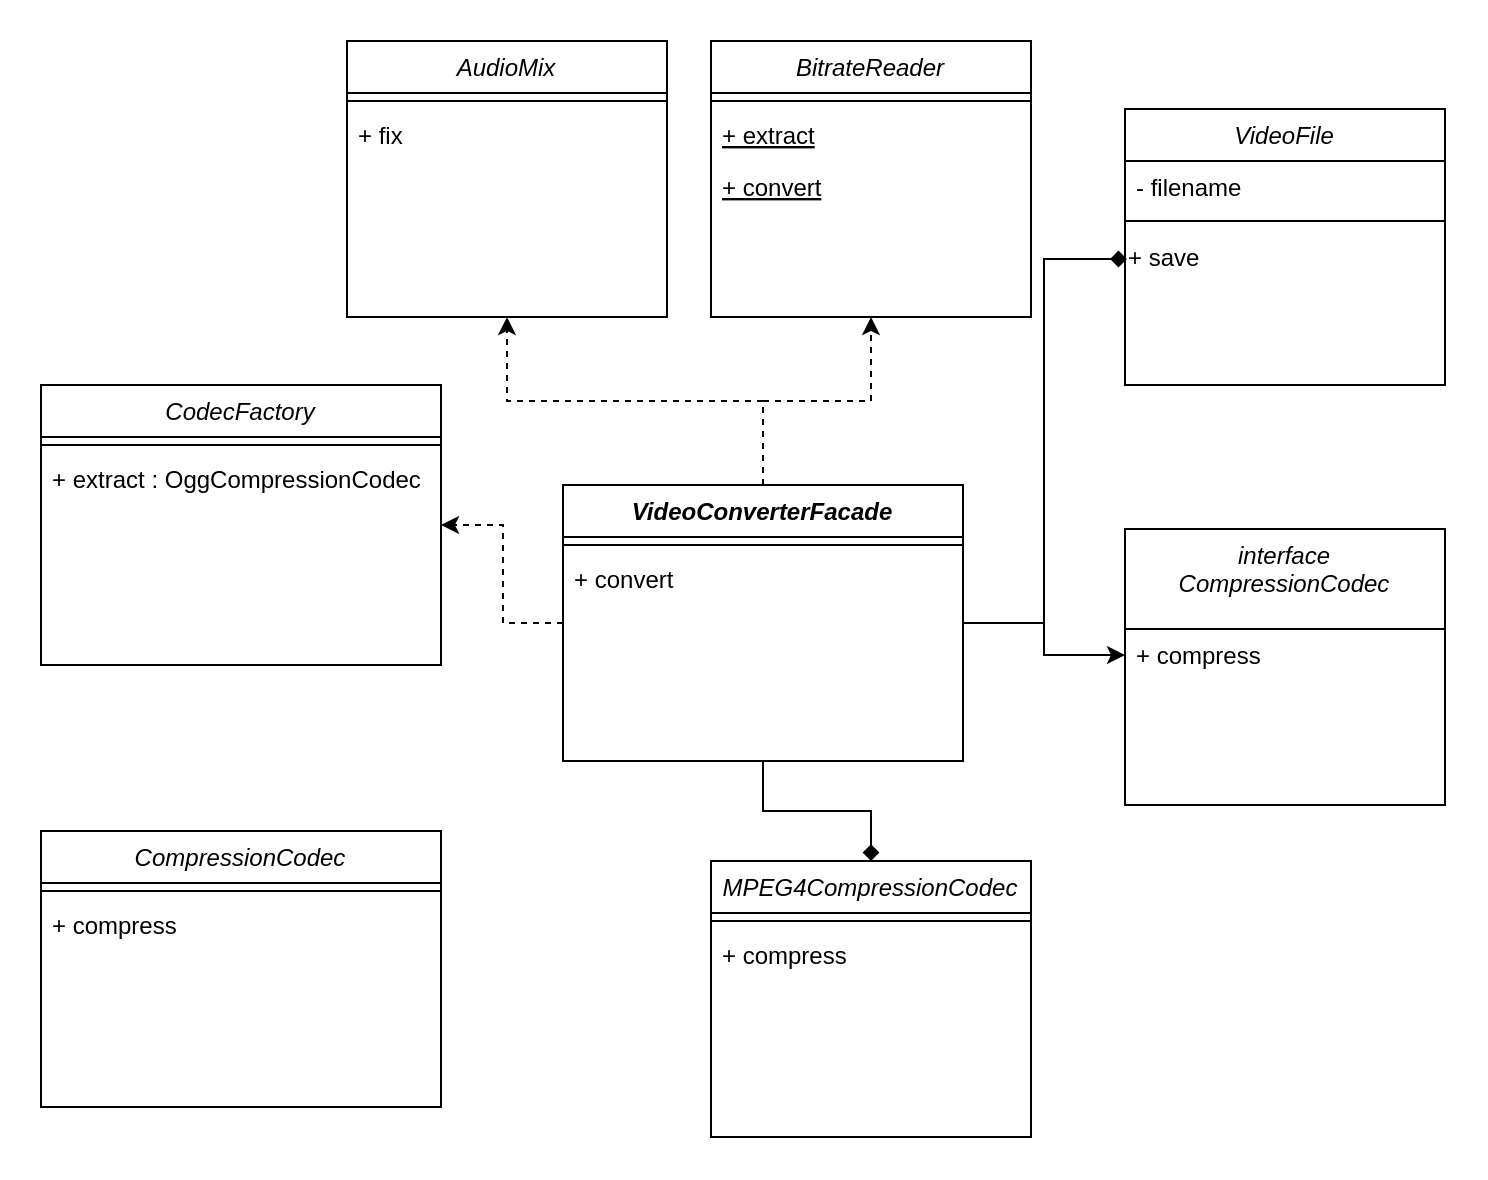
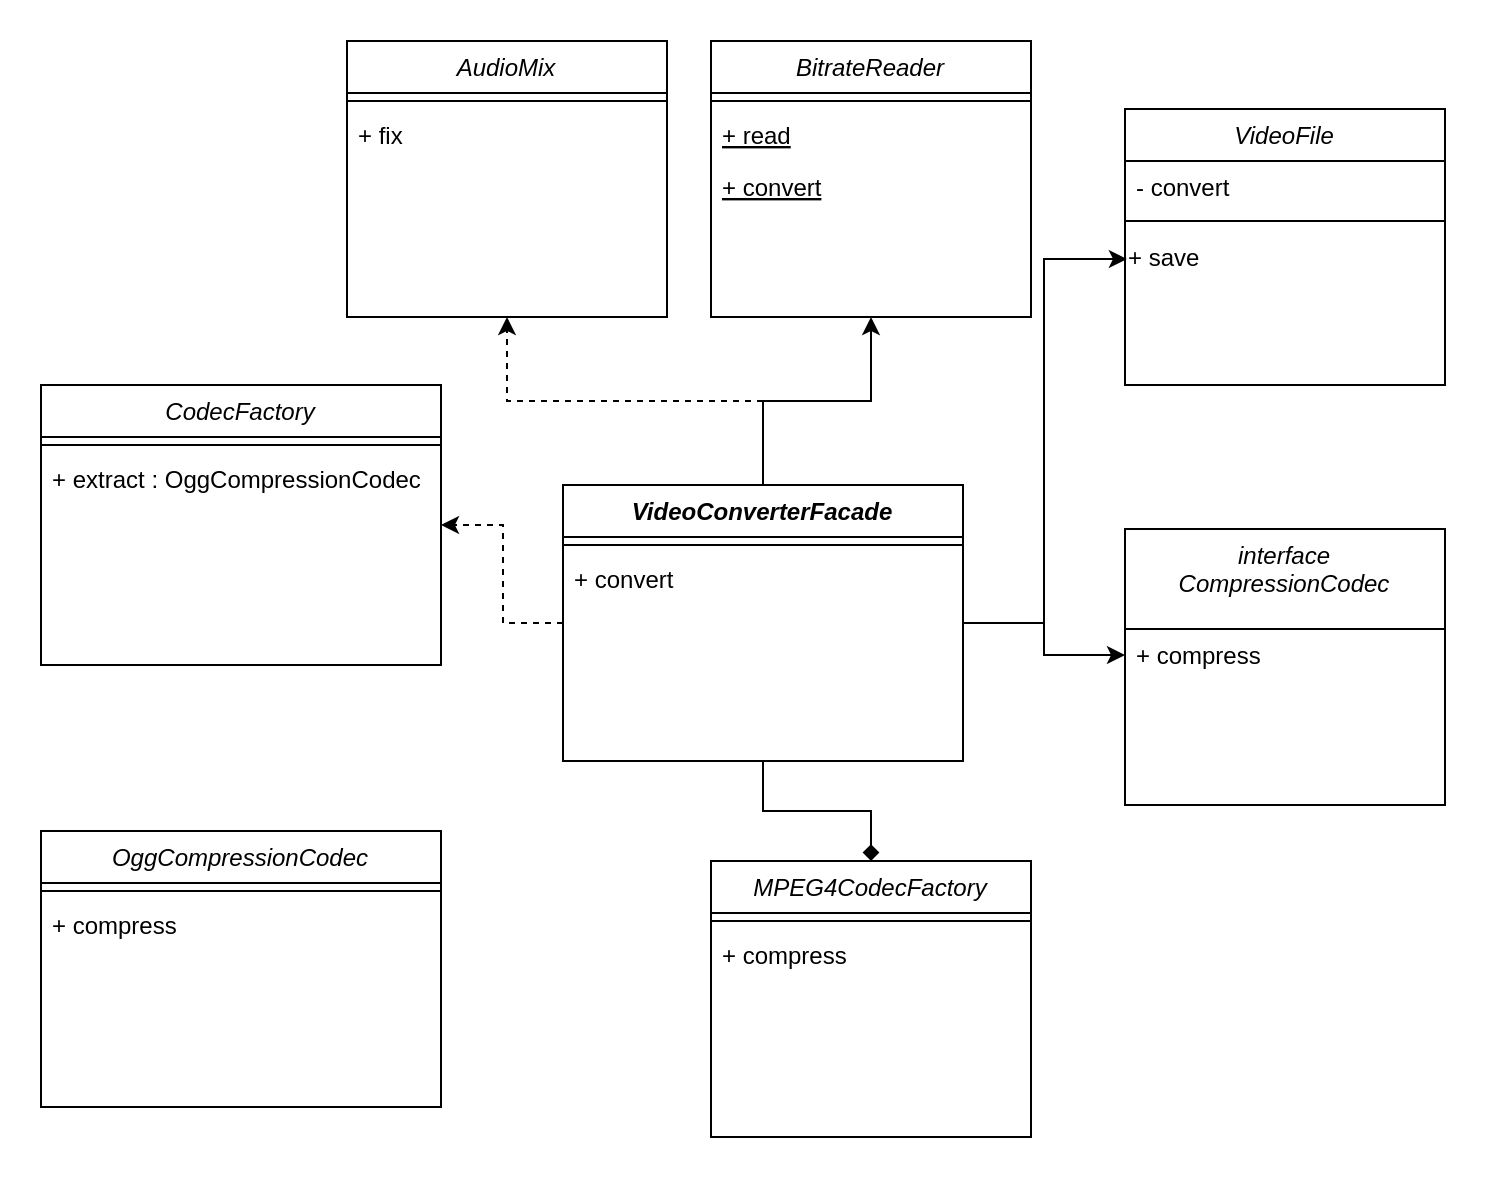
node "+ extract": label "+ extract" -> "+ read"
node "- filename": label "- filename" -> "- convert"
edge "VideoConverterFacade" -> "+ save": arrowhead diamond -> classic
edge "VideoConverterFacade" -> "BitrateReader": style dashed -> solid
node "CompressionCodec": label "CompressionCodec" -> "OggCompressionCodec"
node "MPEG4CompressionCodec": label "MPEG4CompressionCodec" -> "MPEG4CodecFactory"
